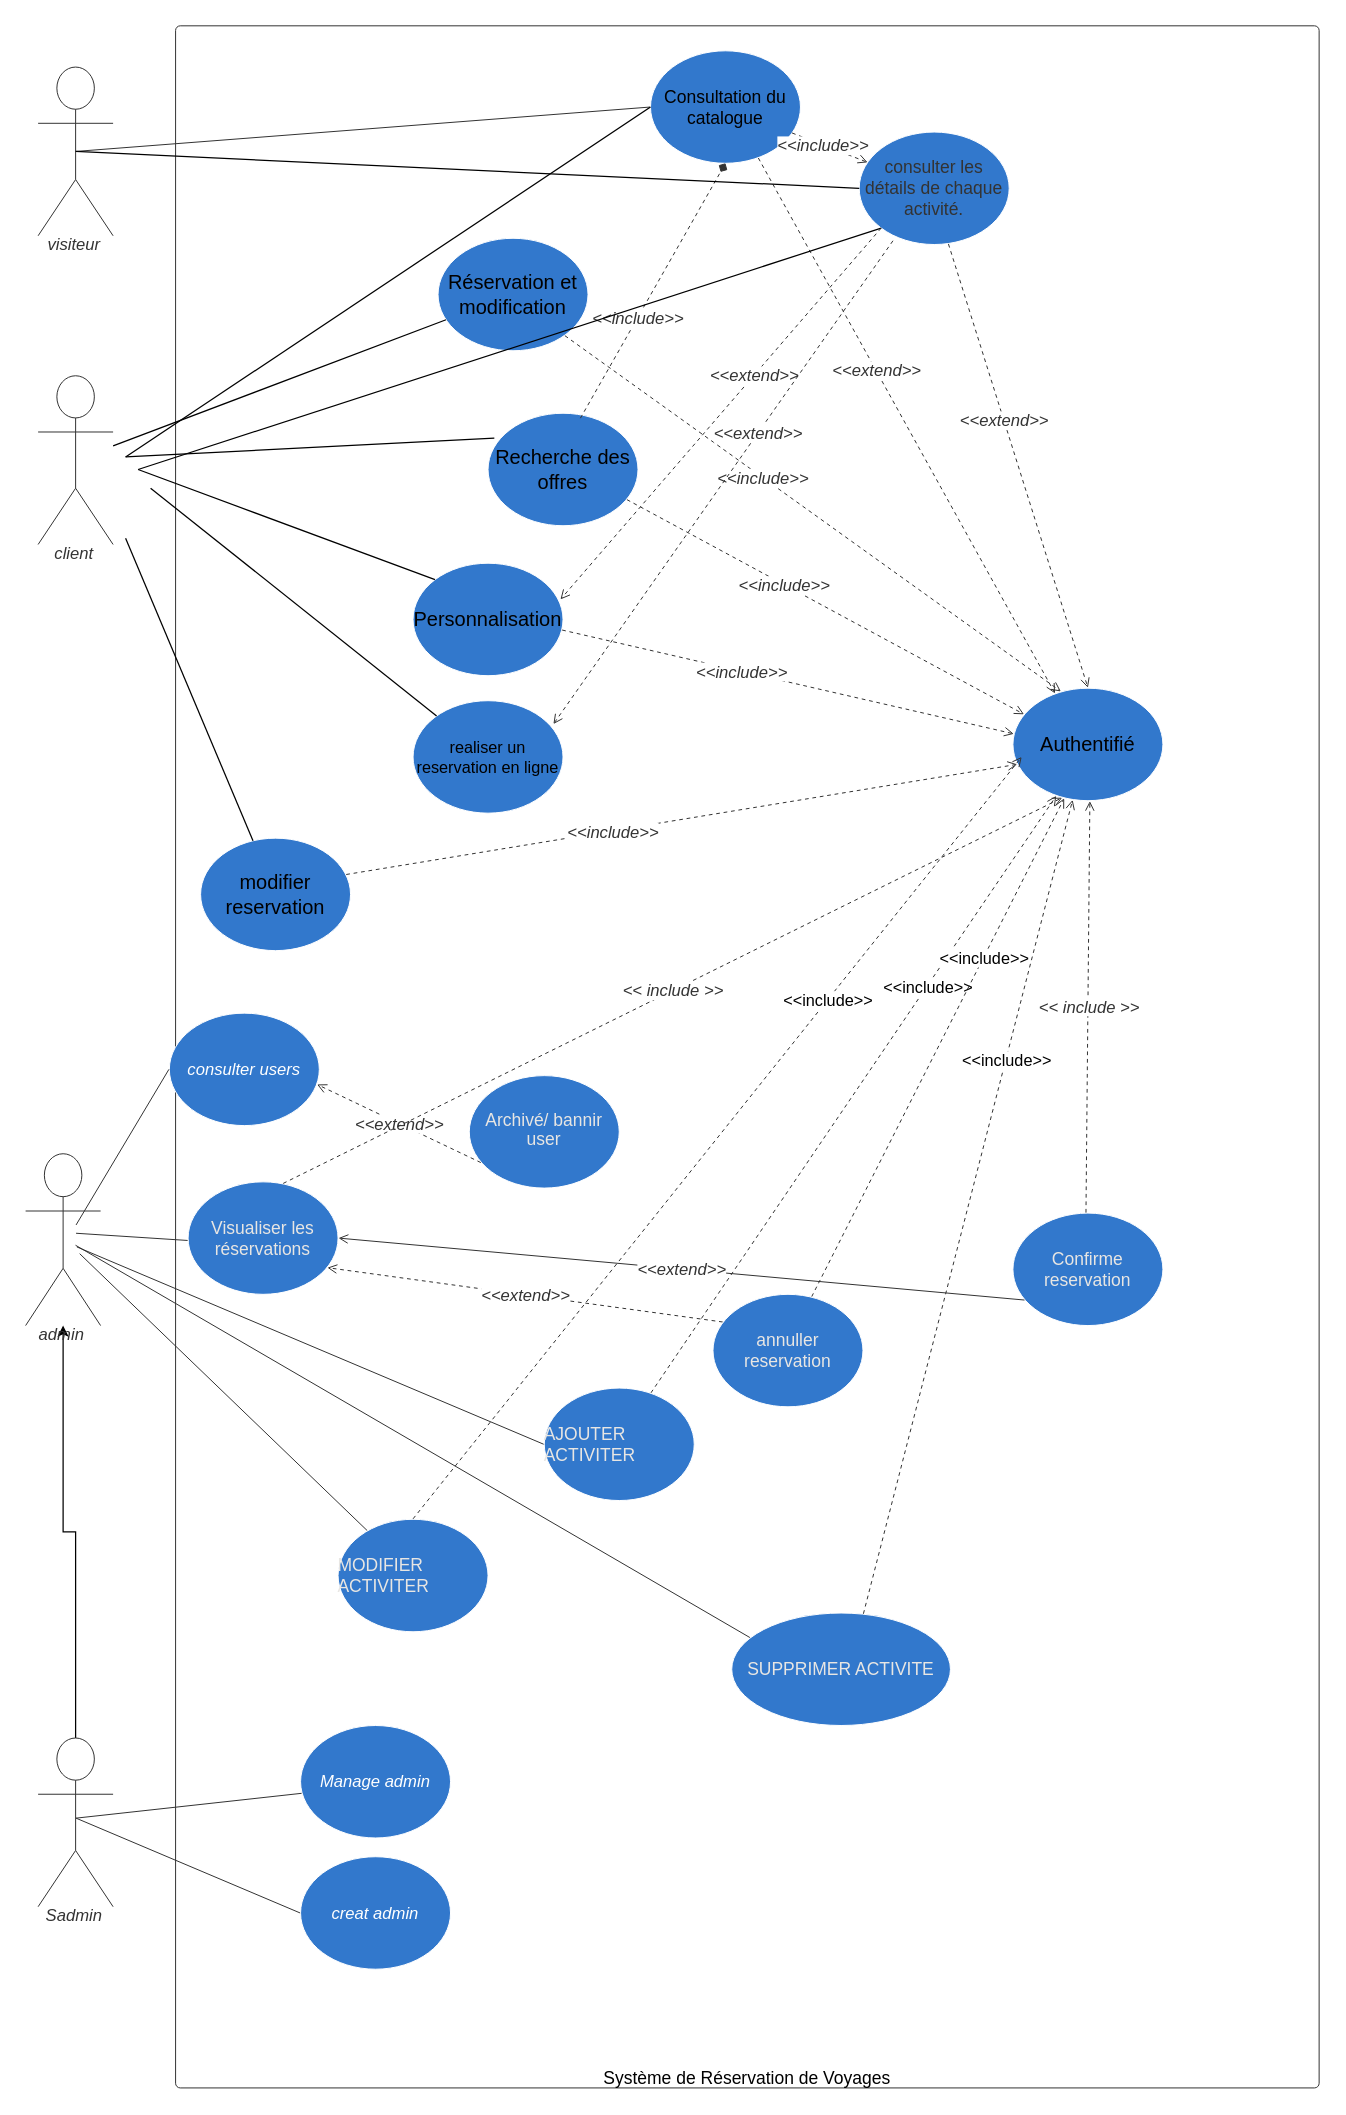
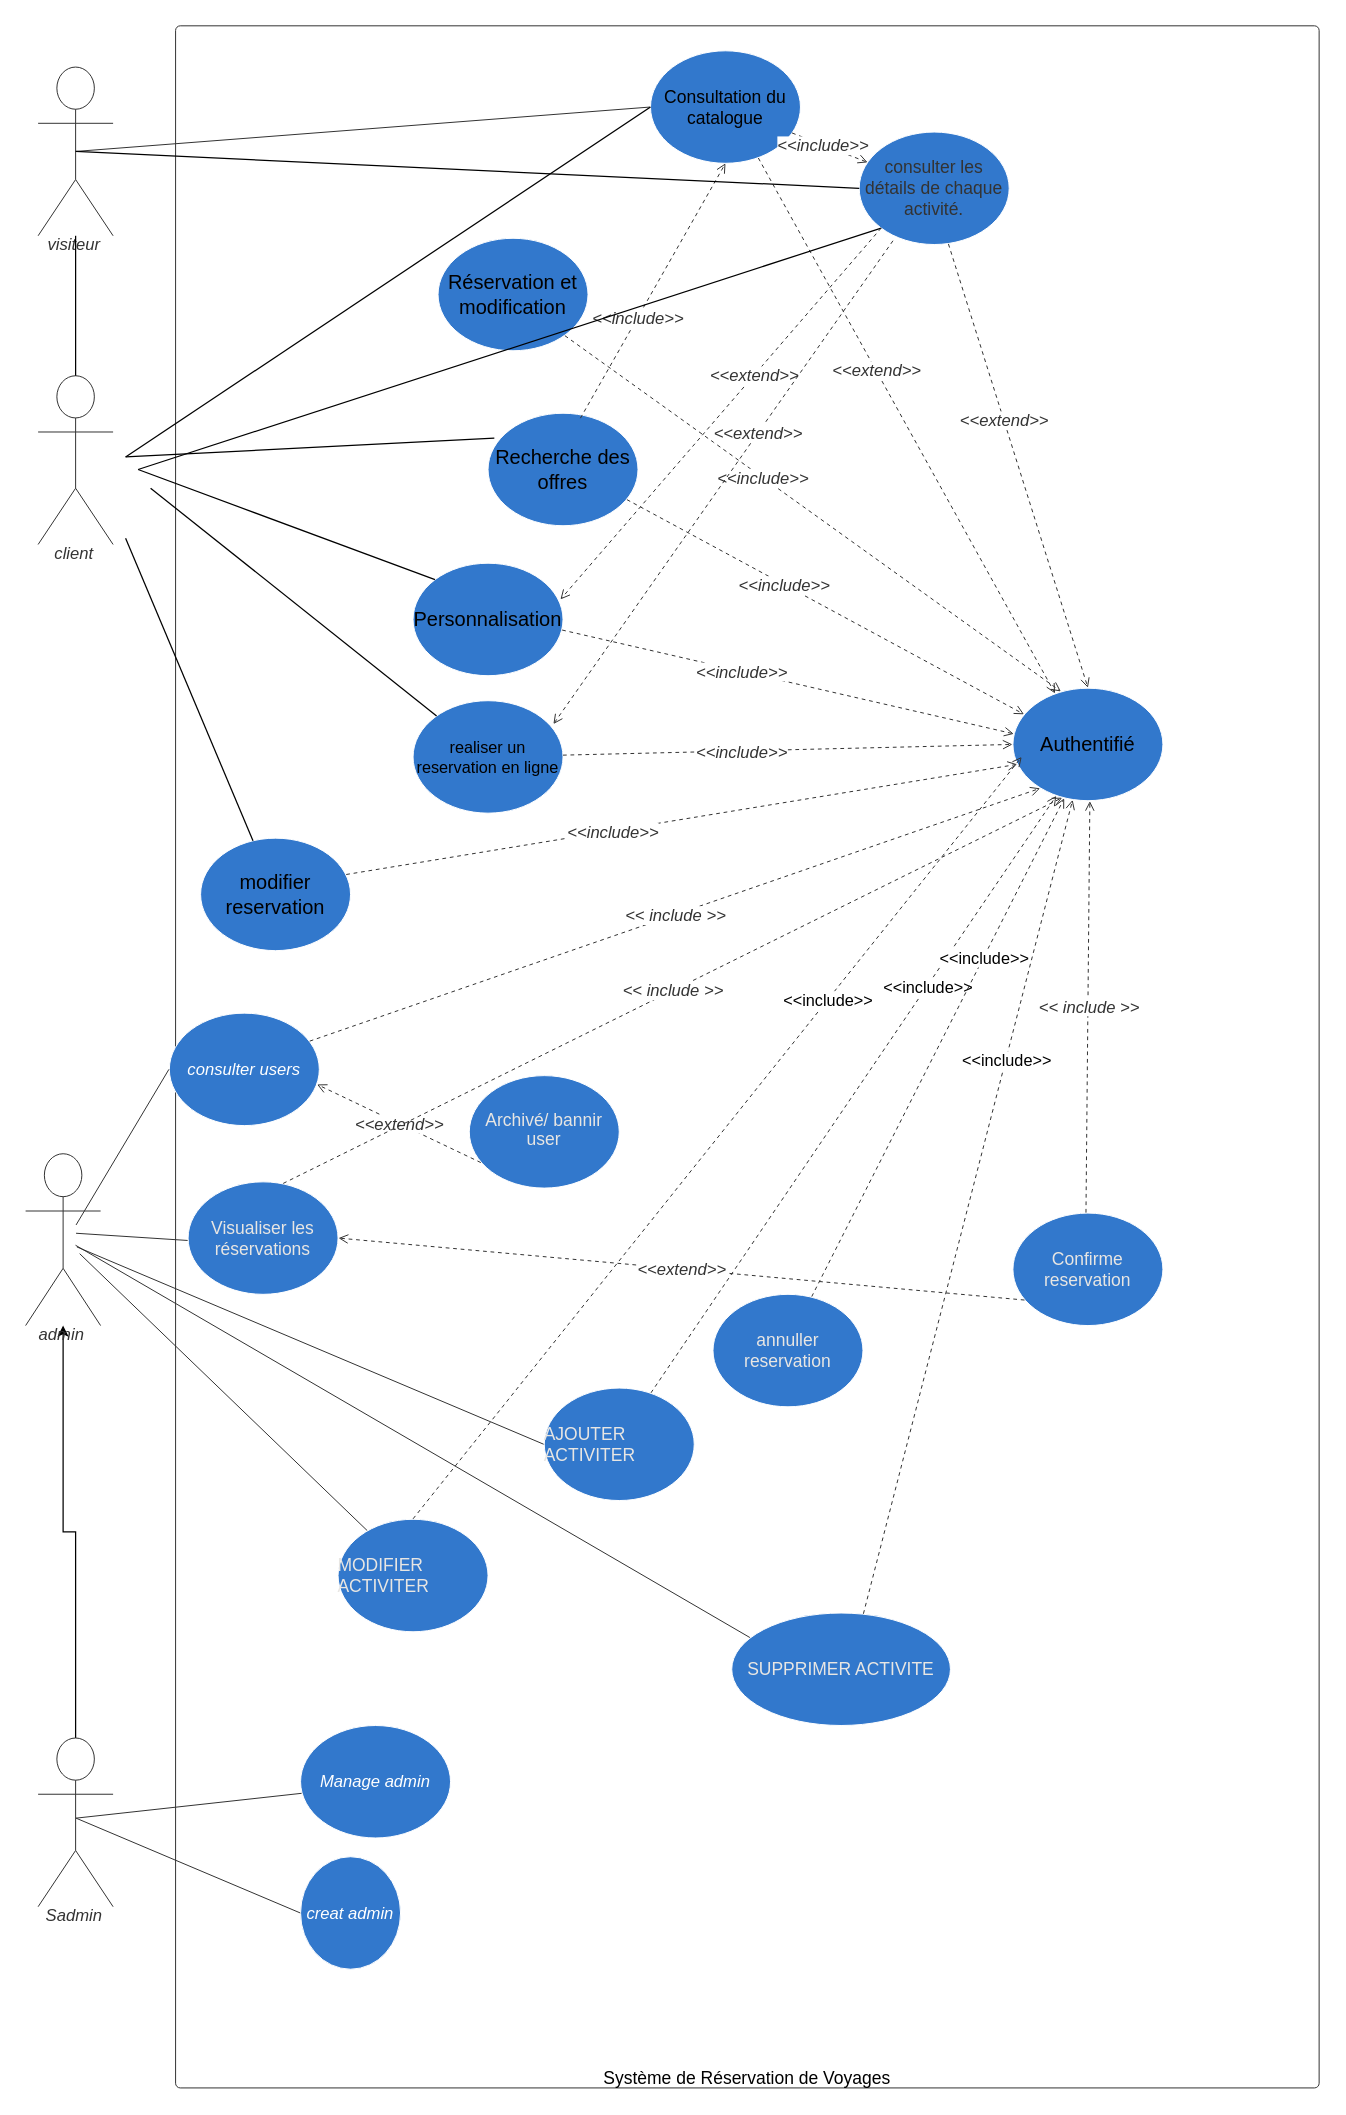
edge "Recherche des offres" -> "Consultation du catalogue": arrowhead diamond -> open
edge "Réservation et modification" -- "client": now "visiteur" -- "client"
edge "realiser un reservation en ligne" -> "Authentifié": added, label "<<include>>"
edge "consulter users" -> "Authentifié": added, label "<< include >>"
edge "Confirme reservation" -> "Visualiser les réservations": style solid -> dashed
edge "annuller reservation" -> "Visualiser les réservations": removed, label "<<extend>>"
node "creat admin": size 150x113 -> 100x113
